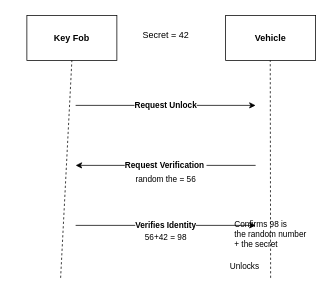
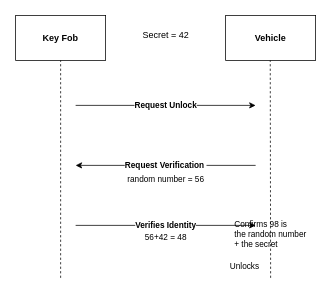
node "Key Fob": moved (72, 38) -> (60, 38)
node "random the = 56": label "random the = 56" -> "random number = 56"
node "56+42 = 98": label "56+42 = 98" -> "56+42 = 48"
